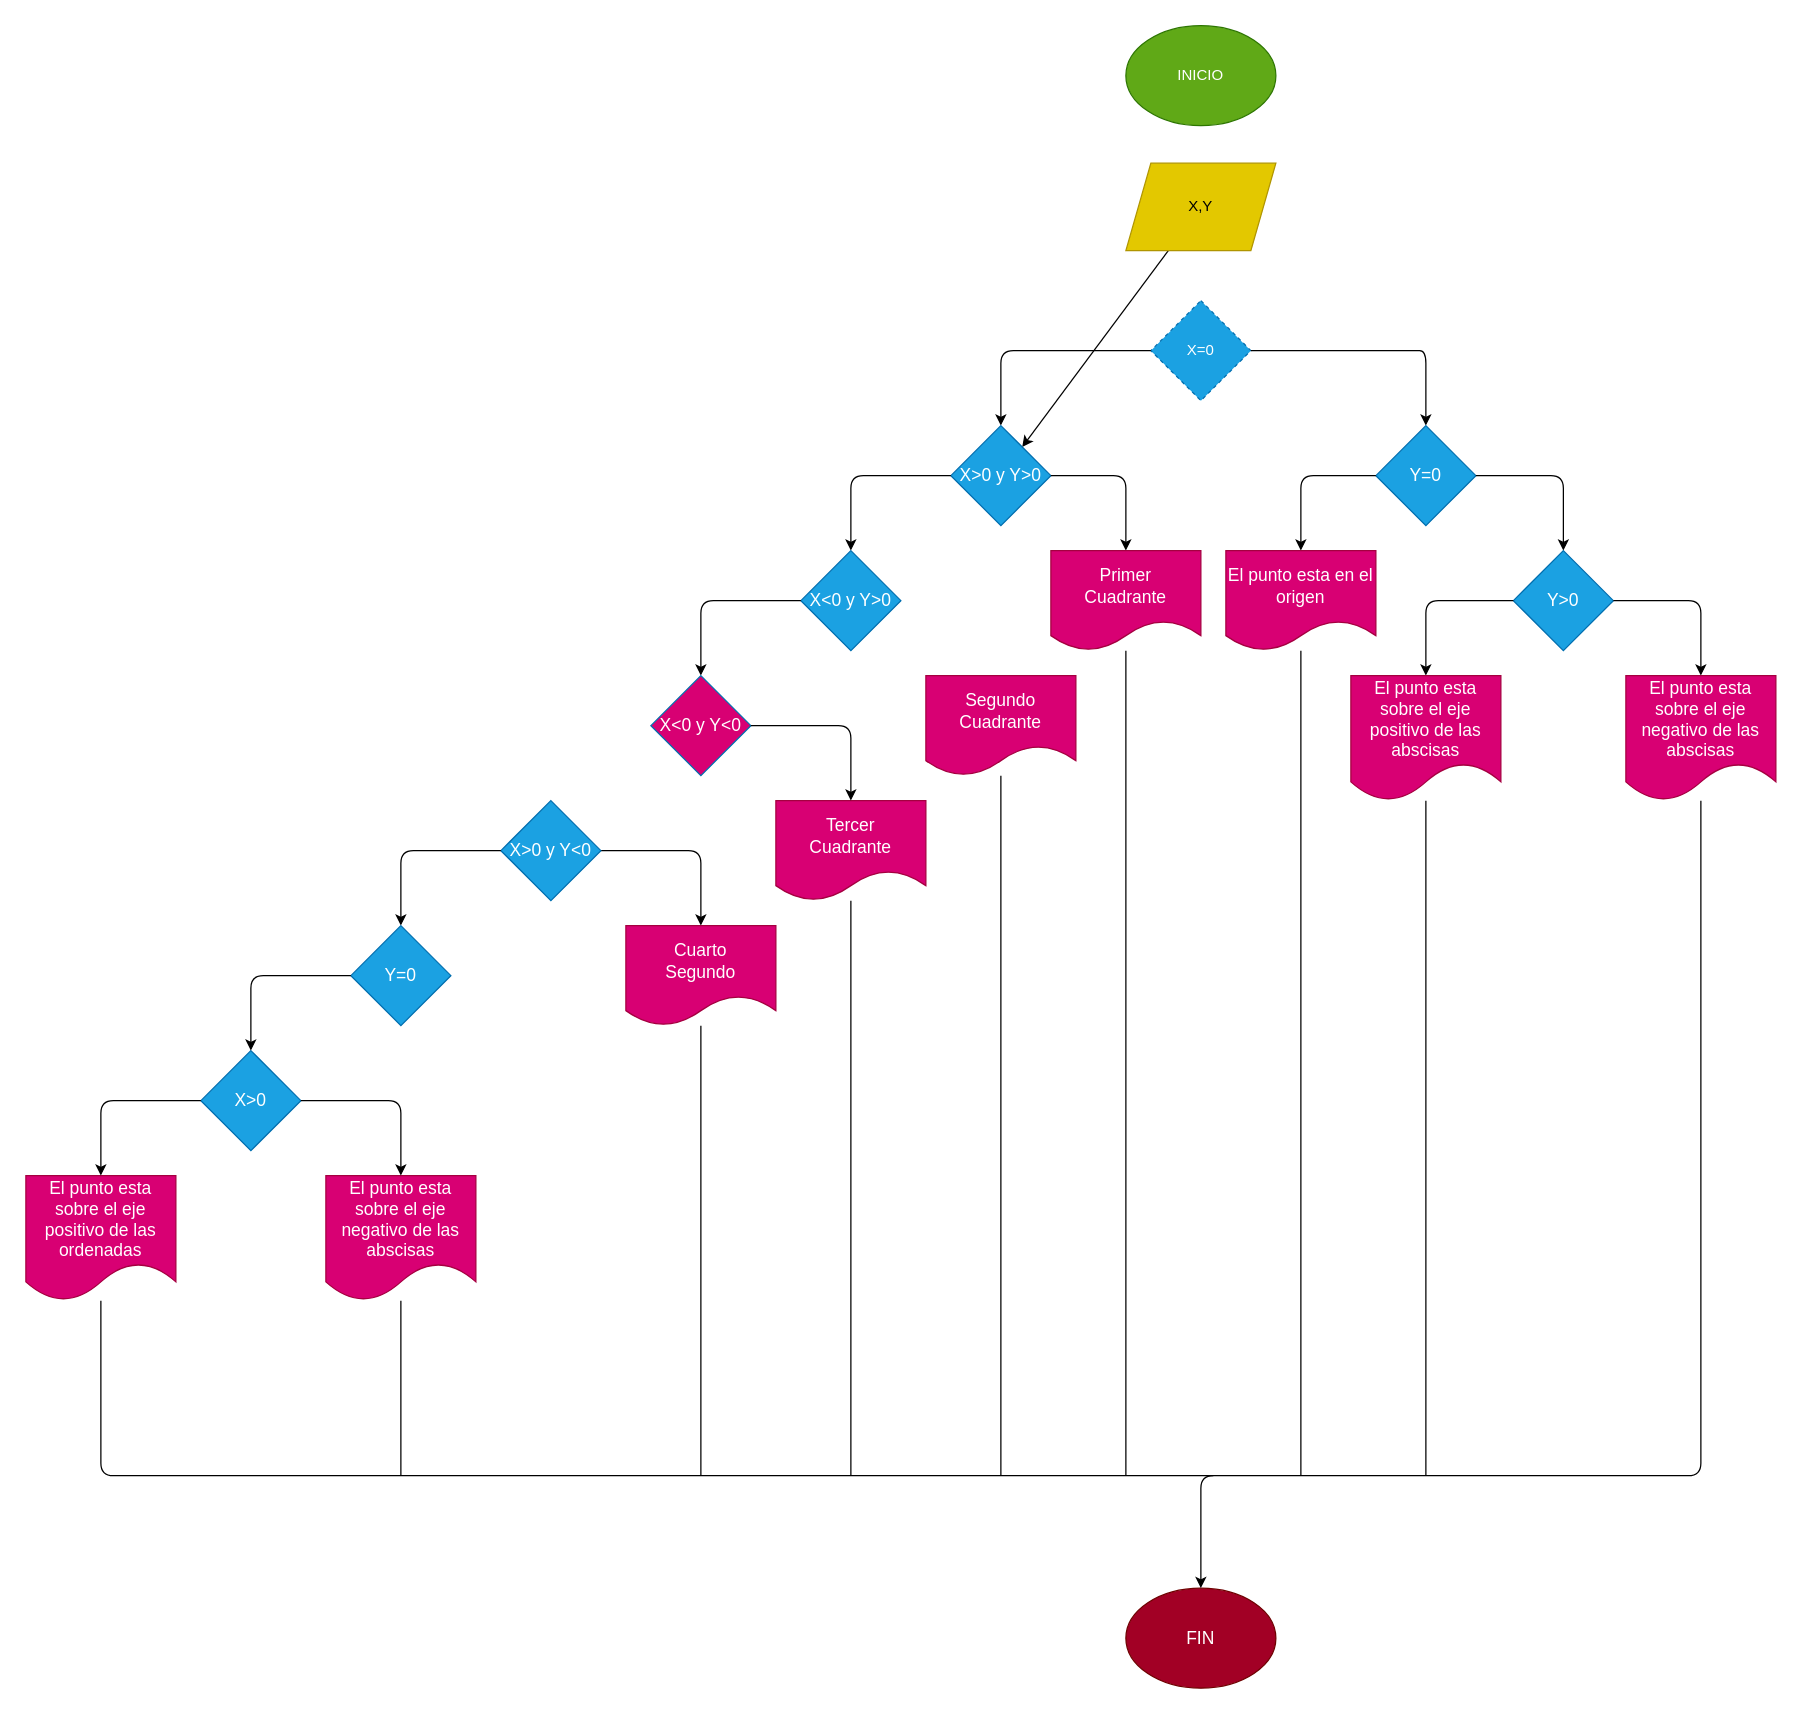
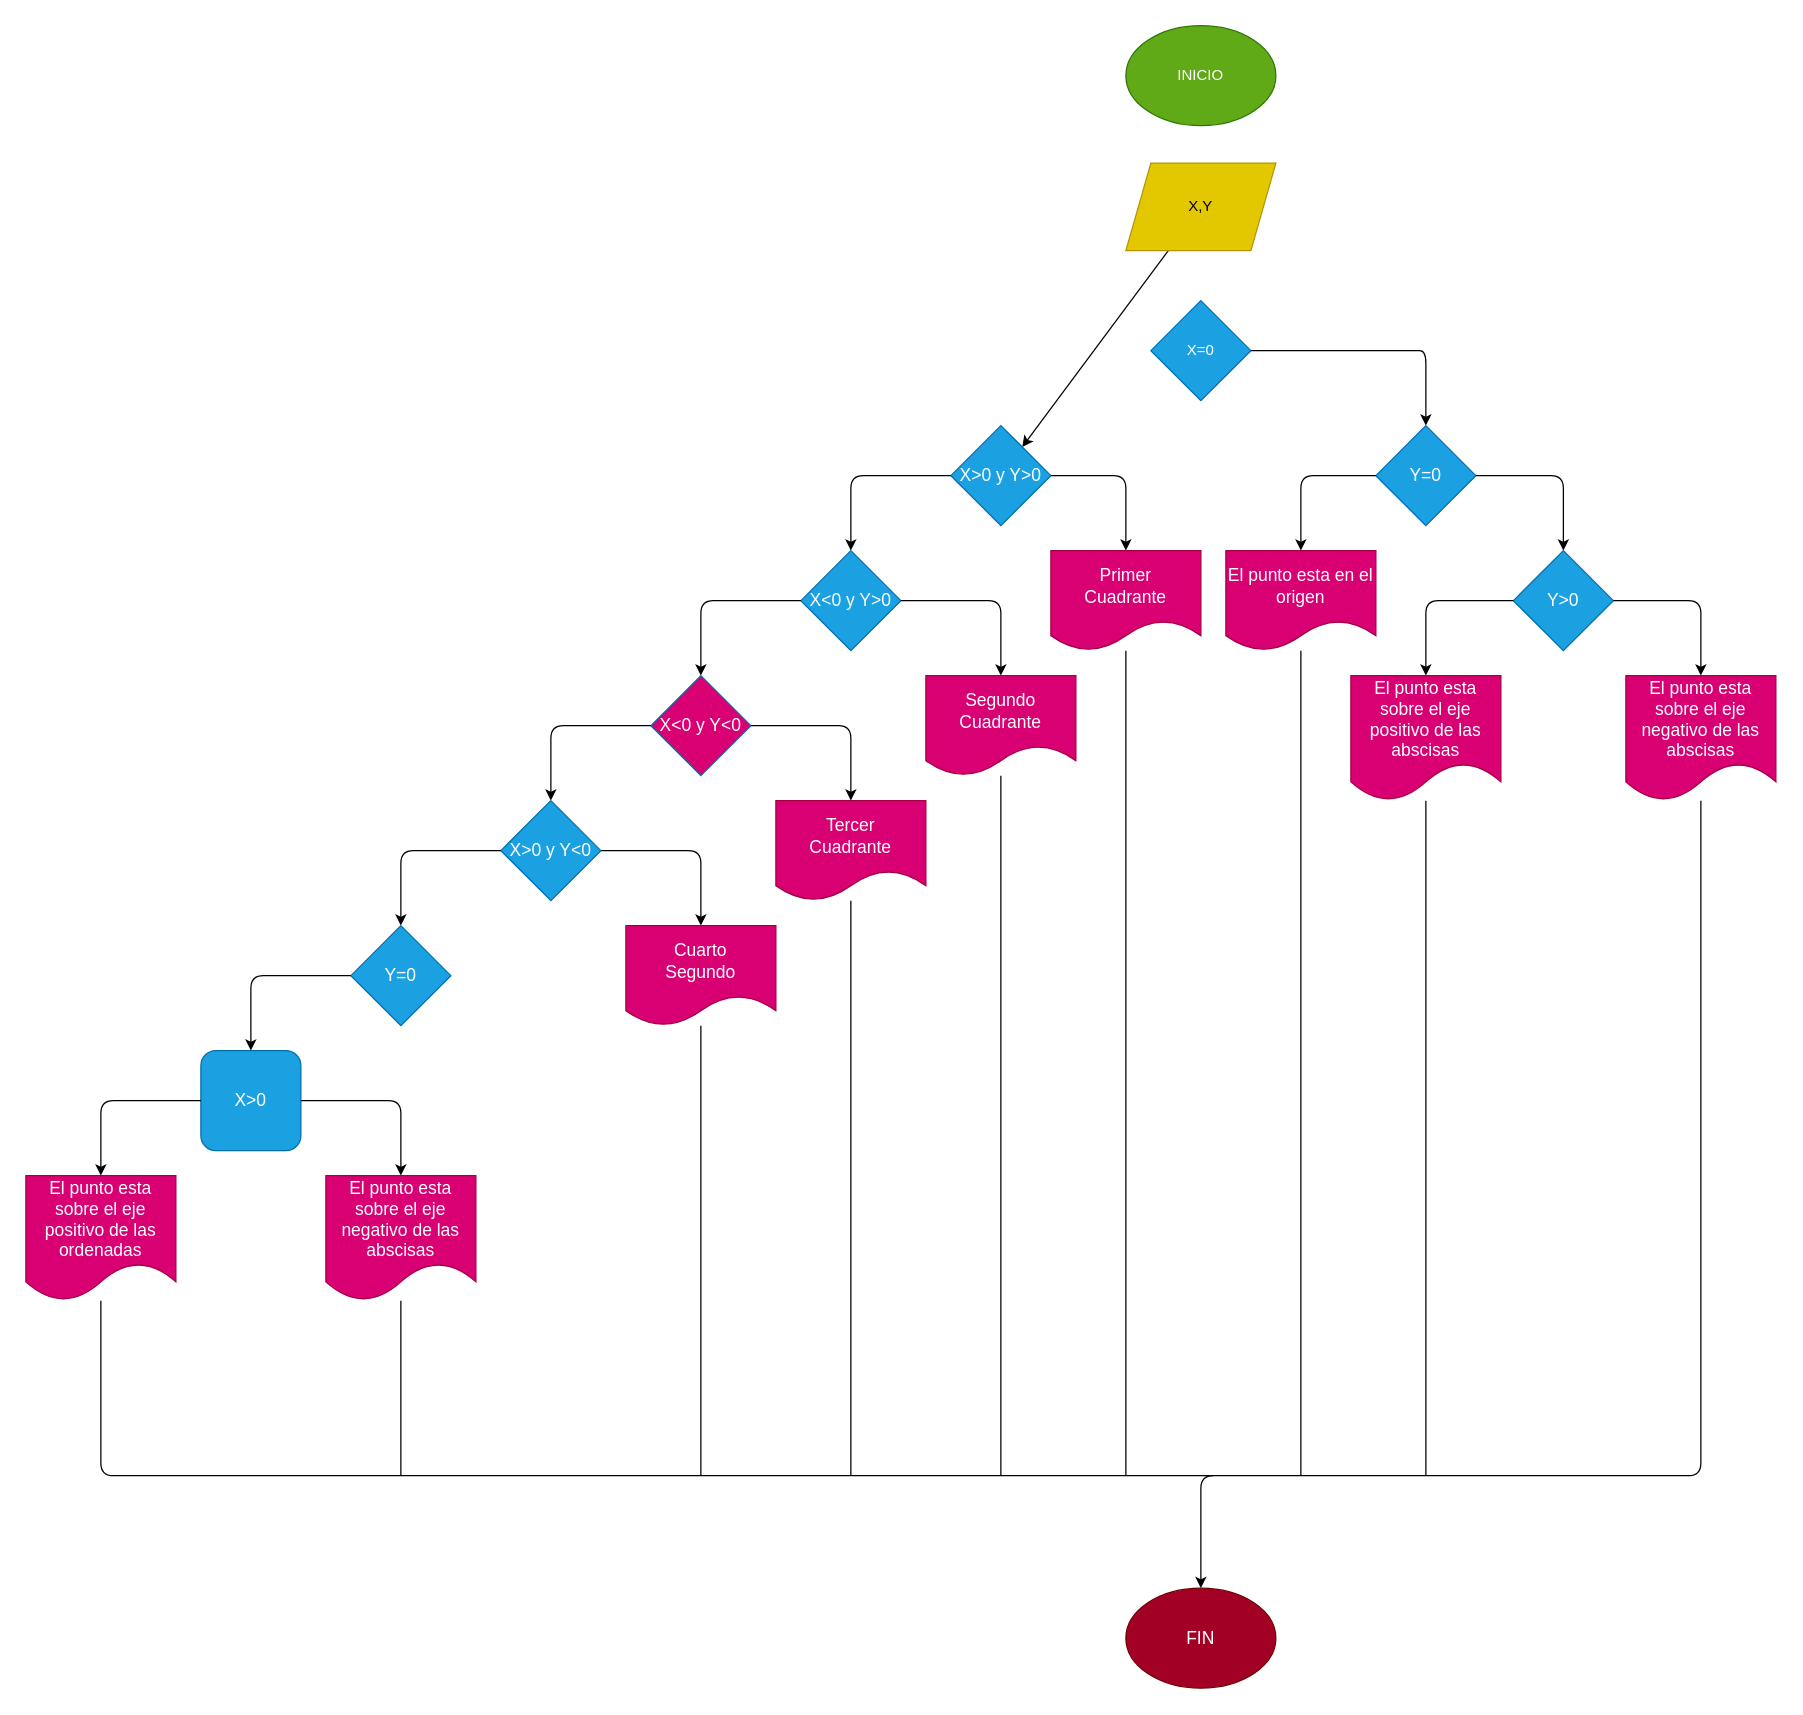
edge "X=0" -> "X>0 y Y>0": removed
node "X=0": style dashed -> solid
edge "X<0 y Y>0" -> "Segundo Cuadrante": added
edge "X<0 y Y<0" -> "X>0 y Y<0": added
node "X>0": shape diamond -> rounded rectangle
